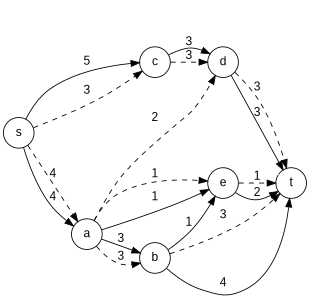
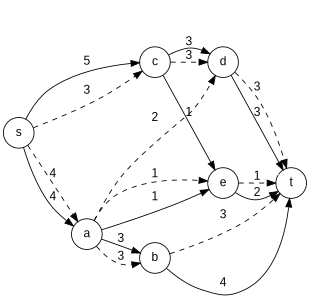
edge "b" -> "e": now "c" -> "e"
